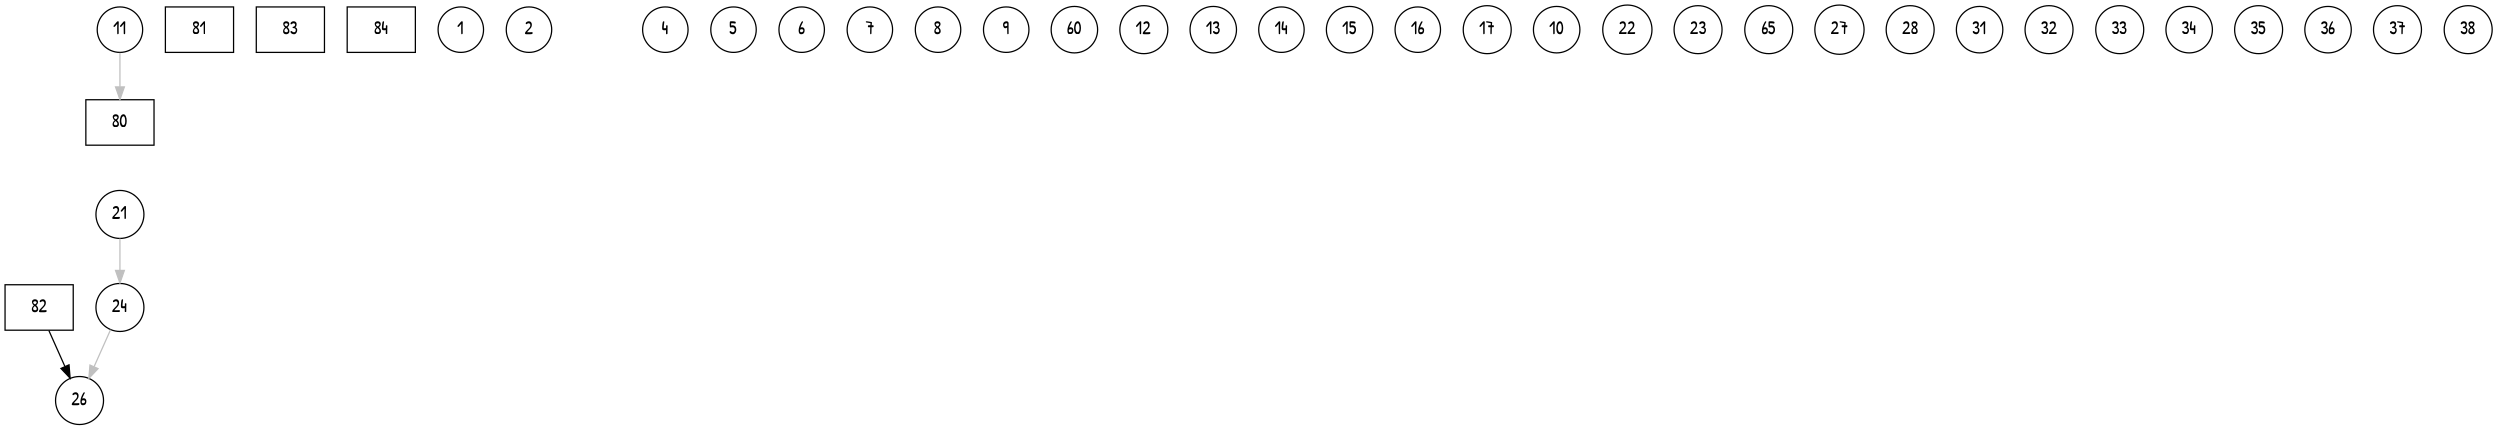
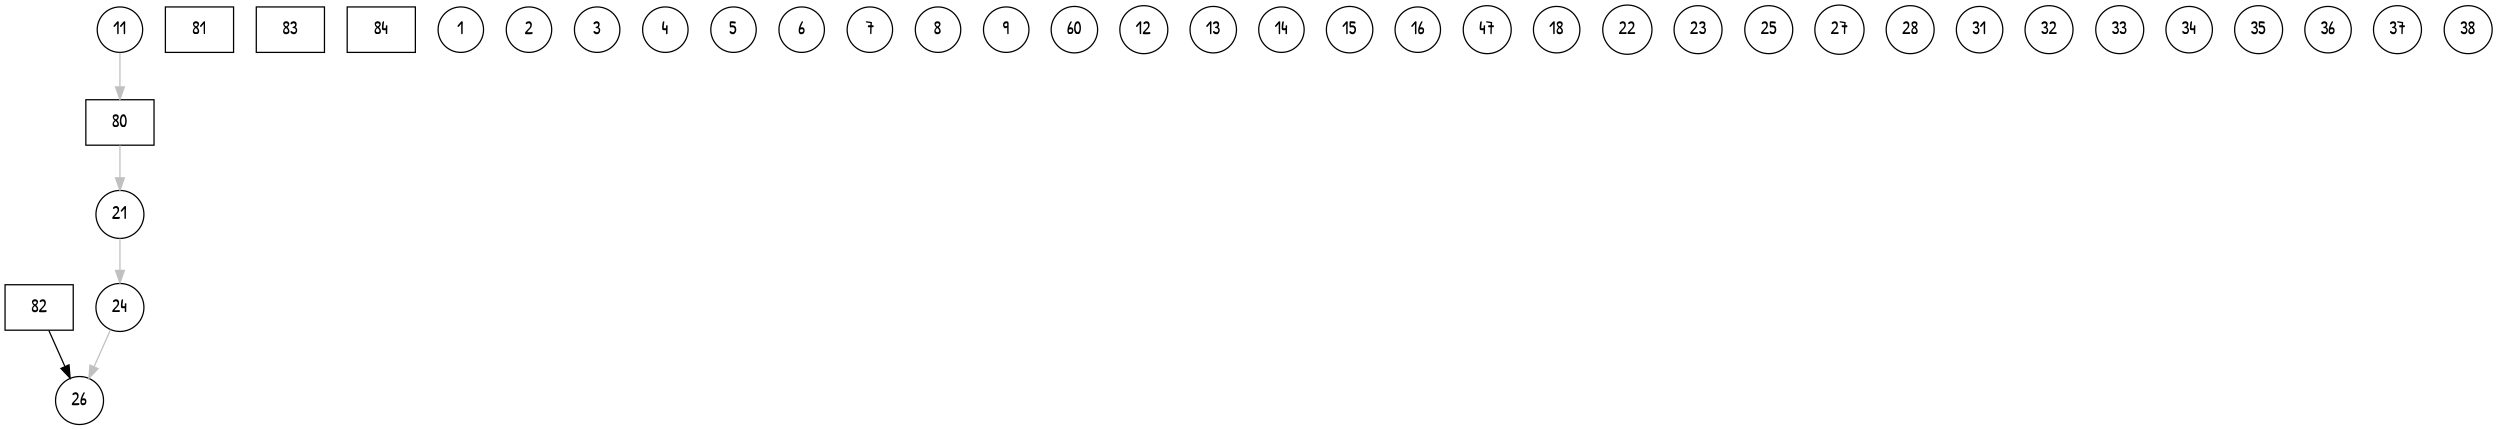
node "3": added
node "17": label "17" -> "47"
node "10": label "10" -> "18"
node "65": label "65" -> "25"
edge "80" -> "21": added
